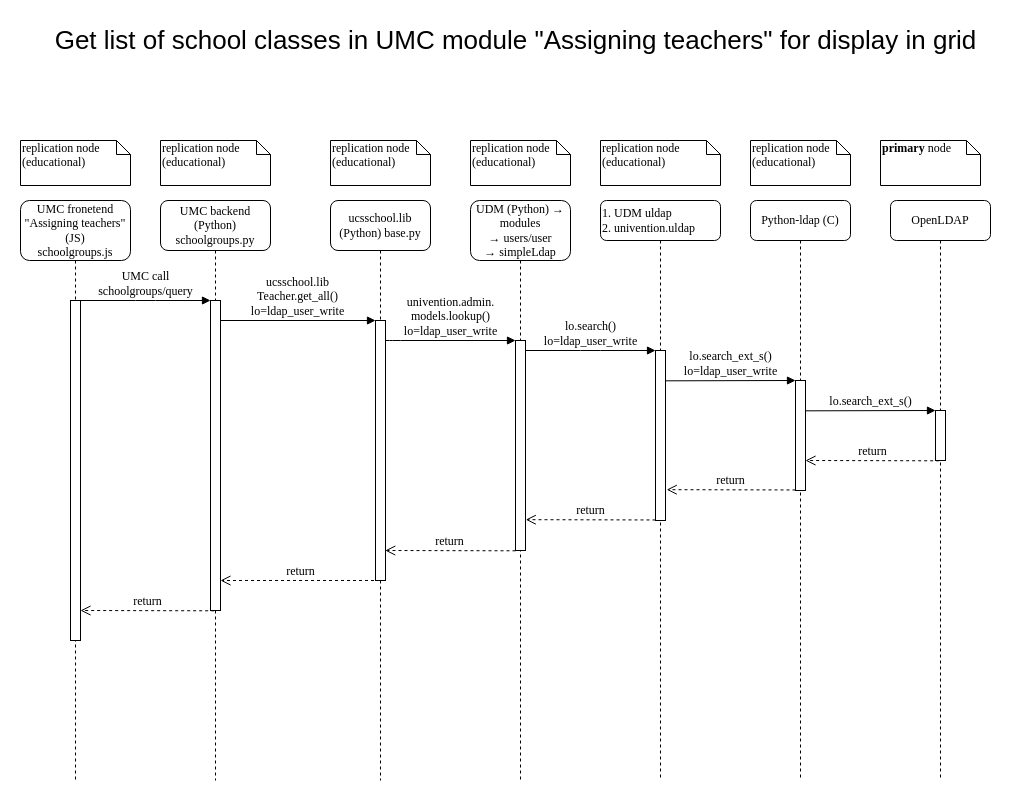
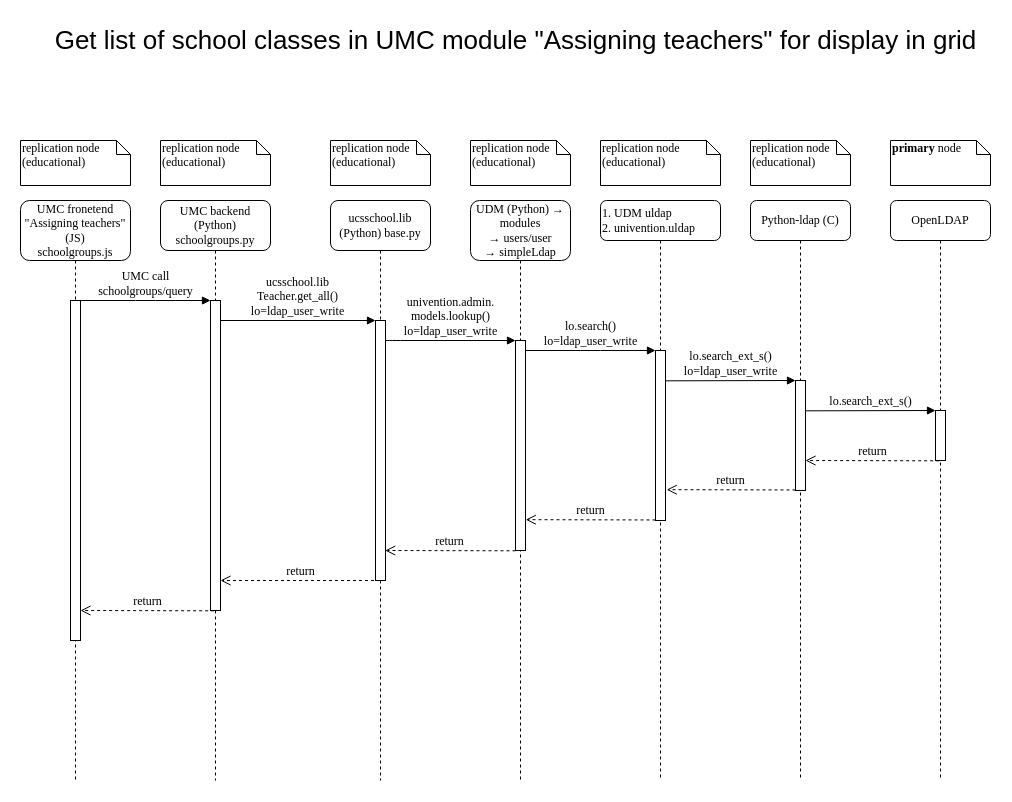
node "primary node": moved (931, 163) -> (941, 163)
